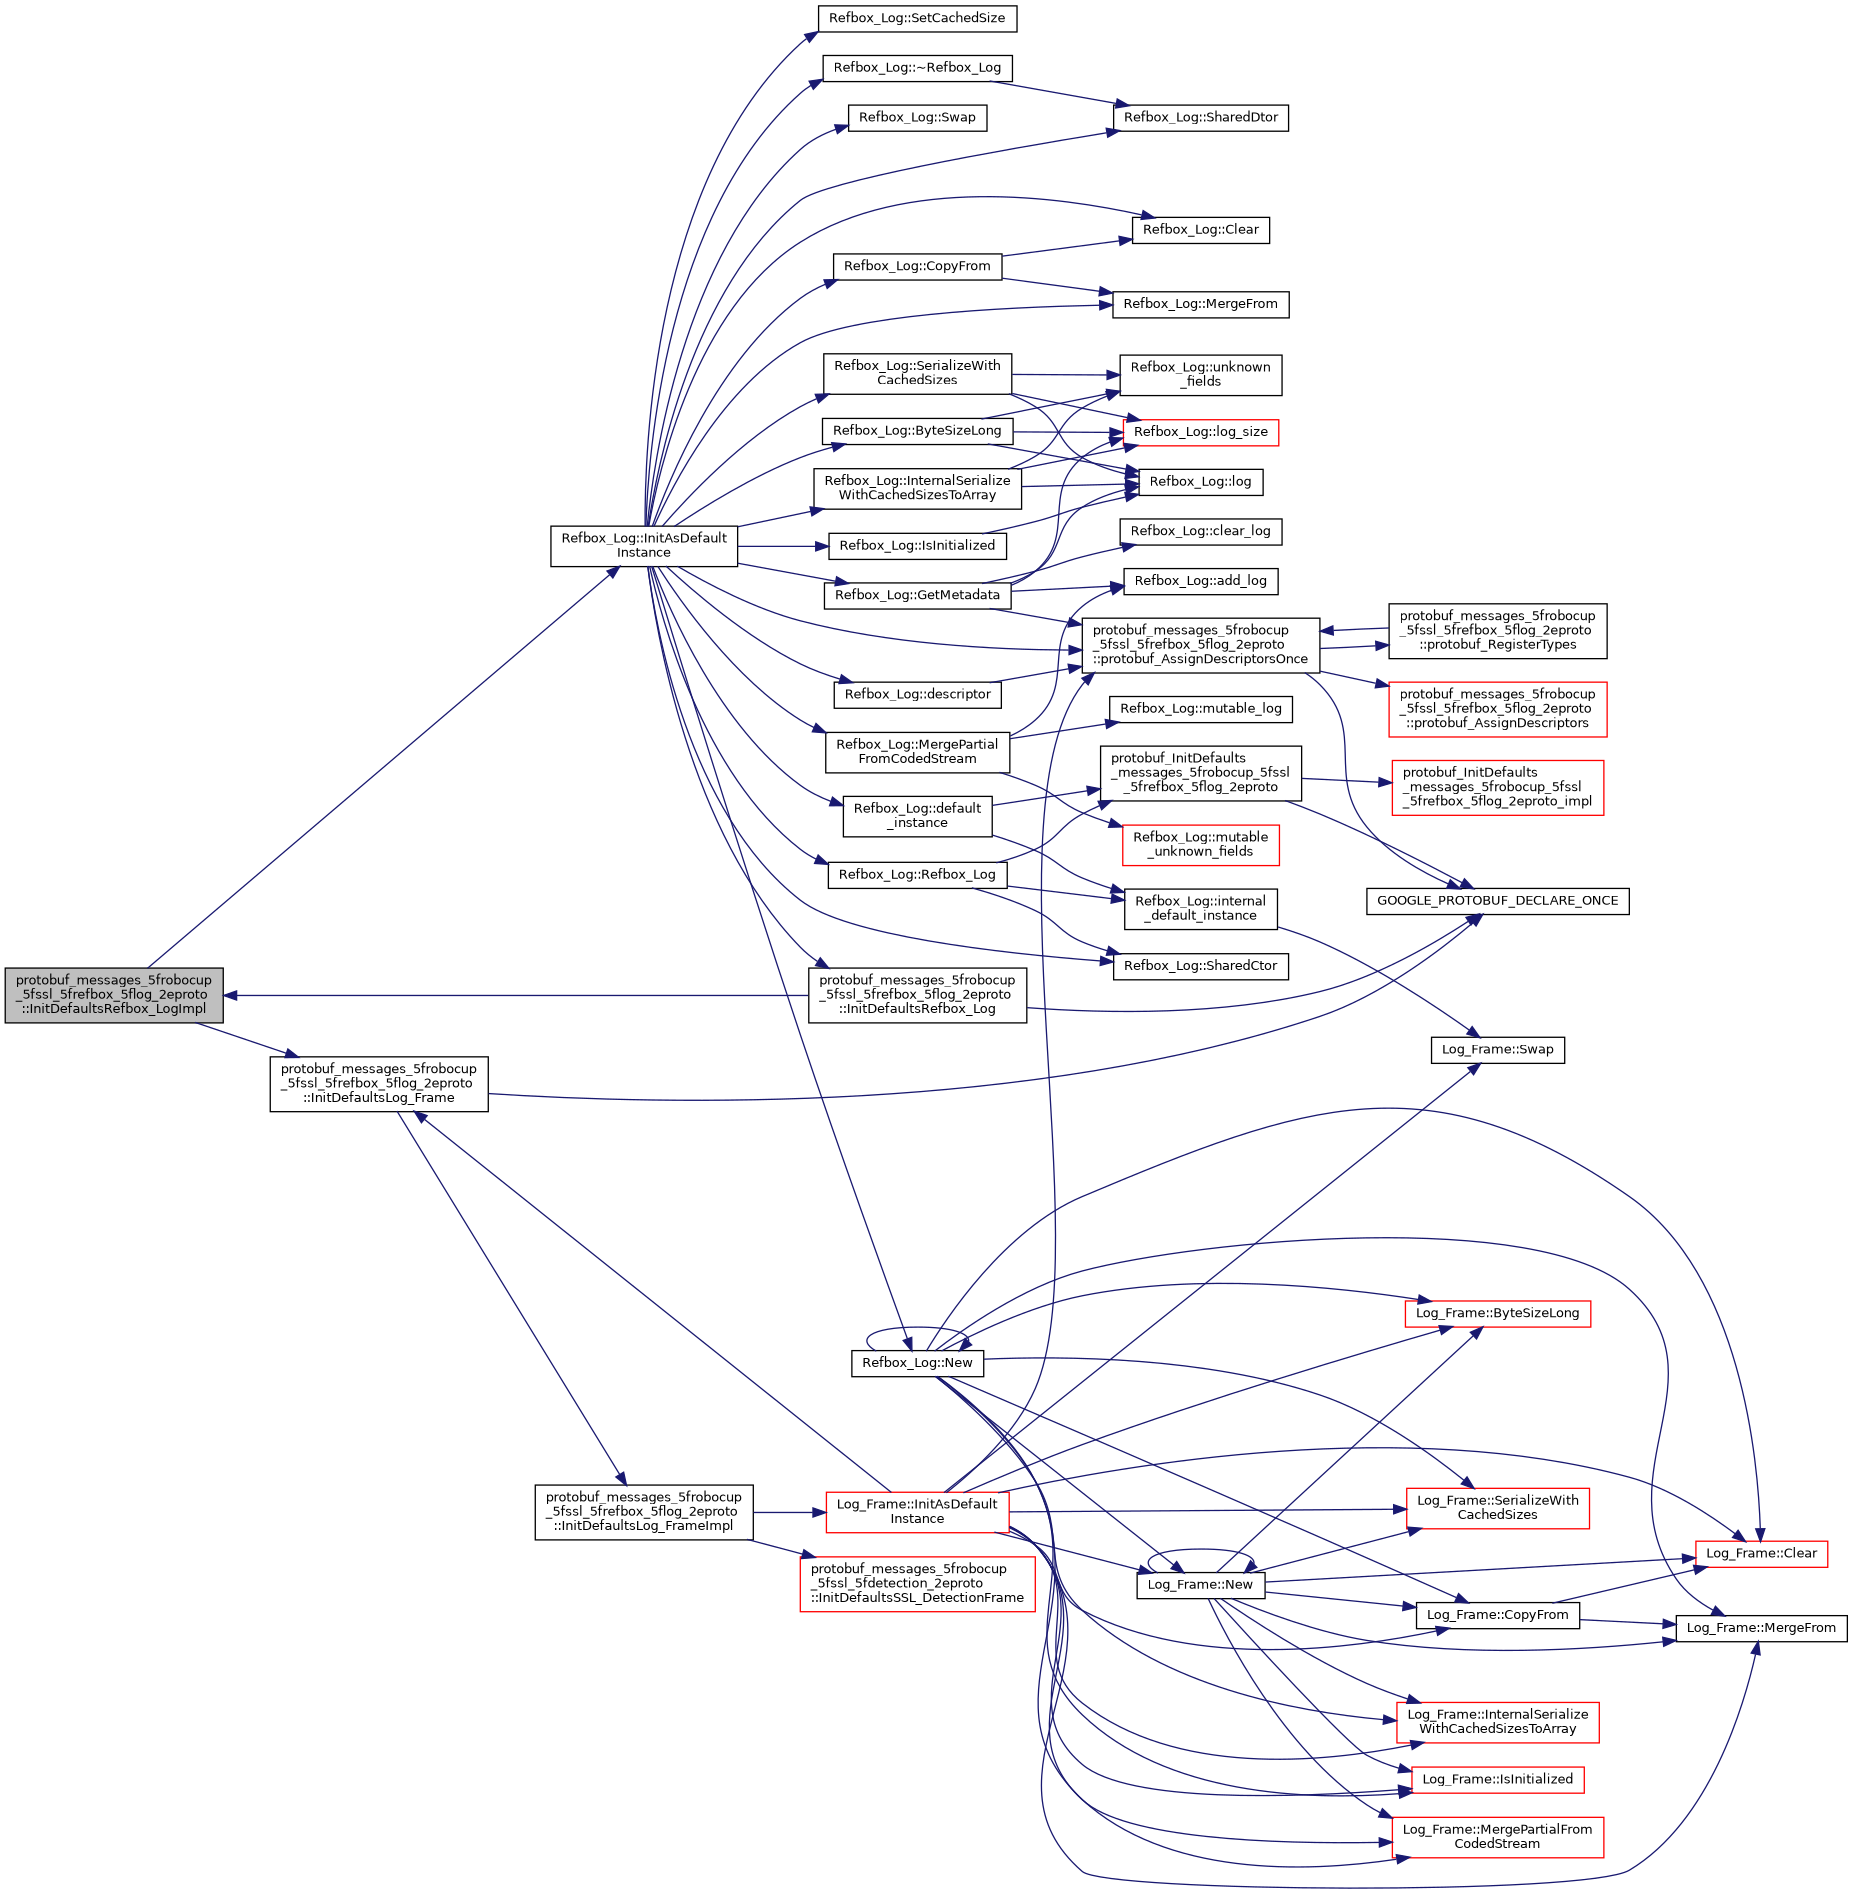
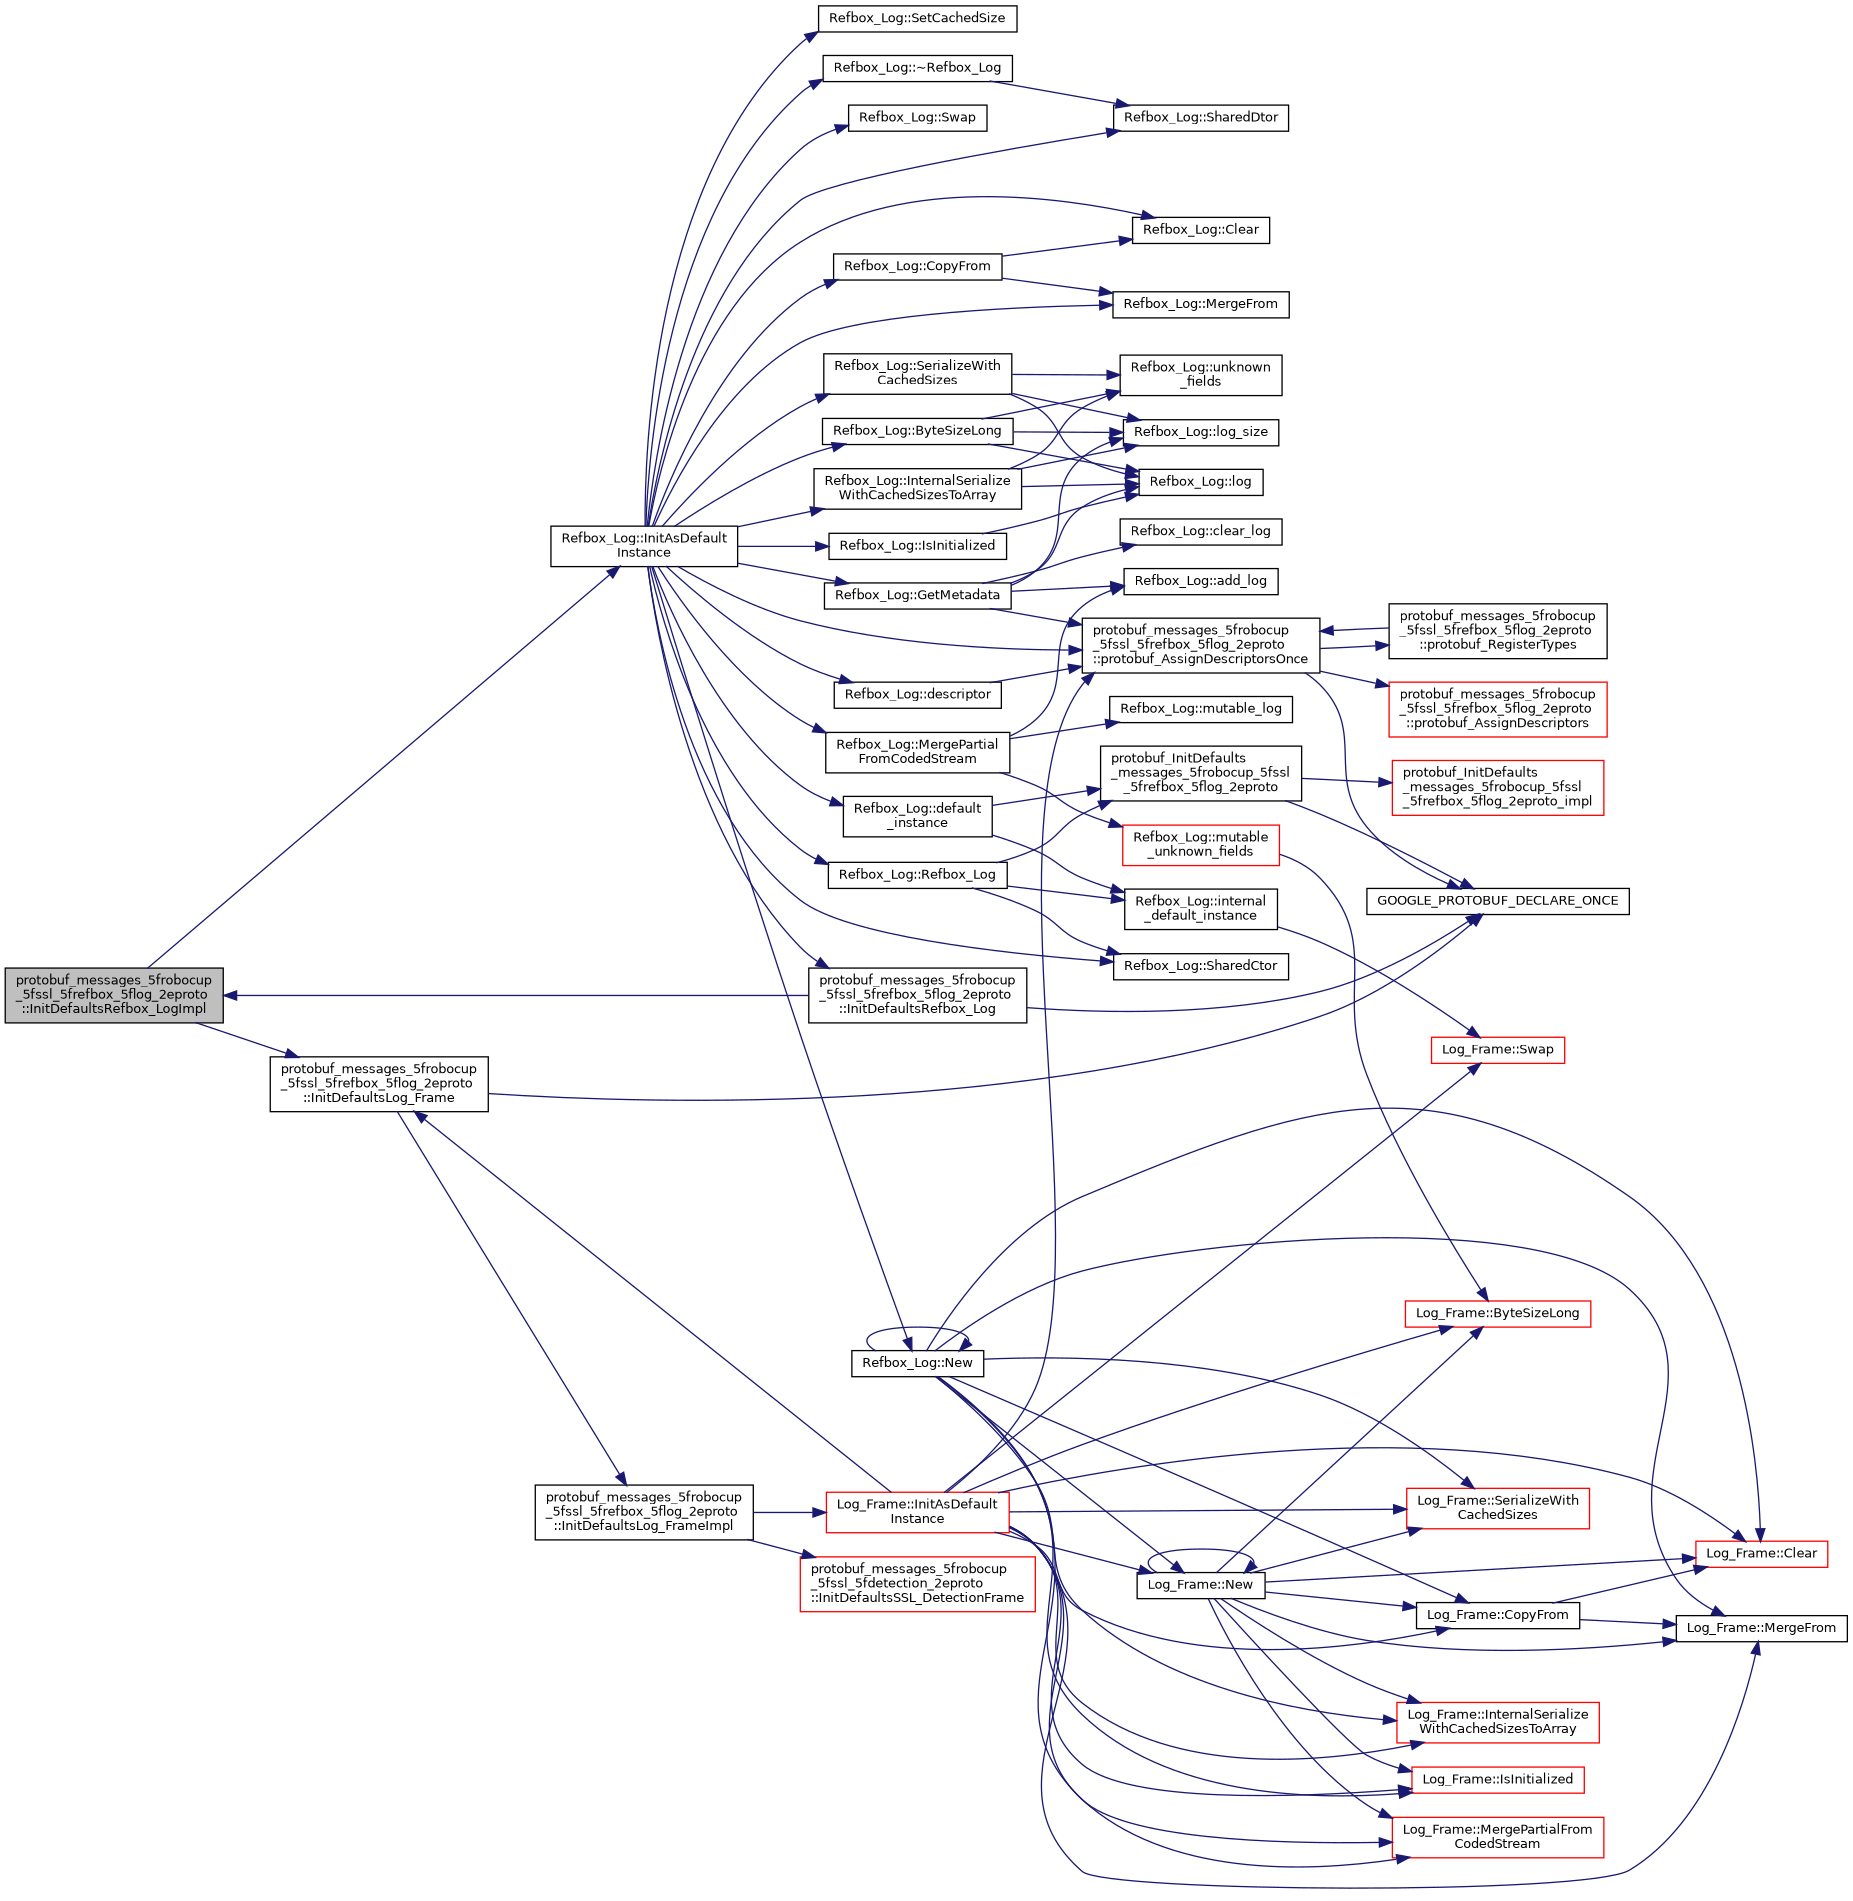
node "Refbox_Log::log_size": color red -> black
node "Log_Frame::Swap": color black -> red
edge "Refbox_Log::New" -> "Log_Frame::ByteSizeLong": now "Refbox_Log::mutable _unknown_fields" -> "Log_Frame::ByteSizeLong"
